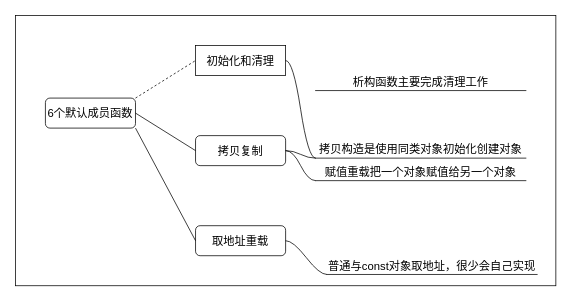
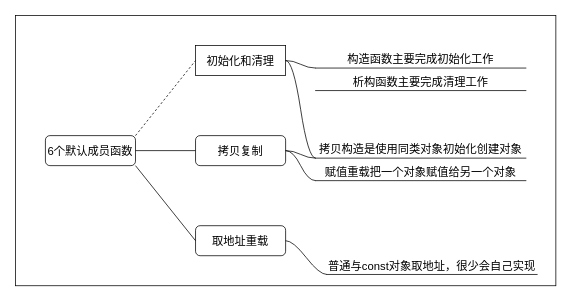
node "构造函数主要完成初始化工作": added
edge "构造函数主要完成初始化工作" -- "初始化和清理": added
node "6个默认成员函数": moved (90, 113) -> (90, 150)
